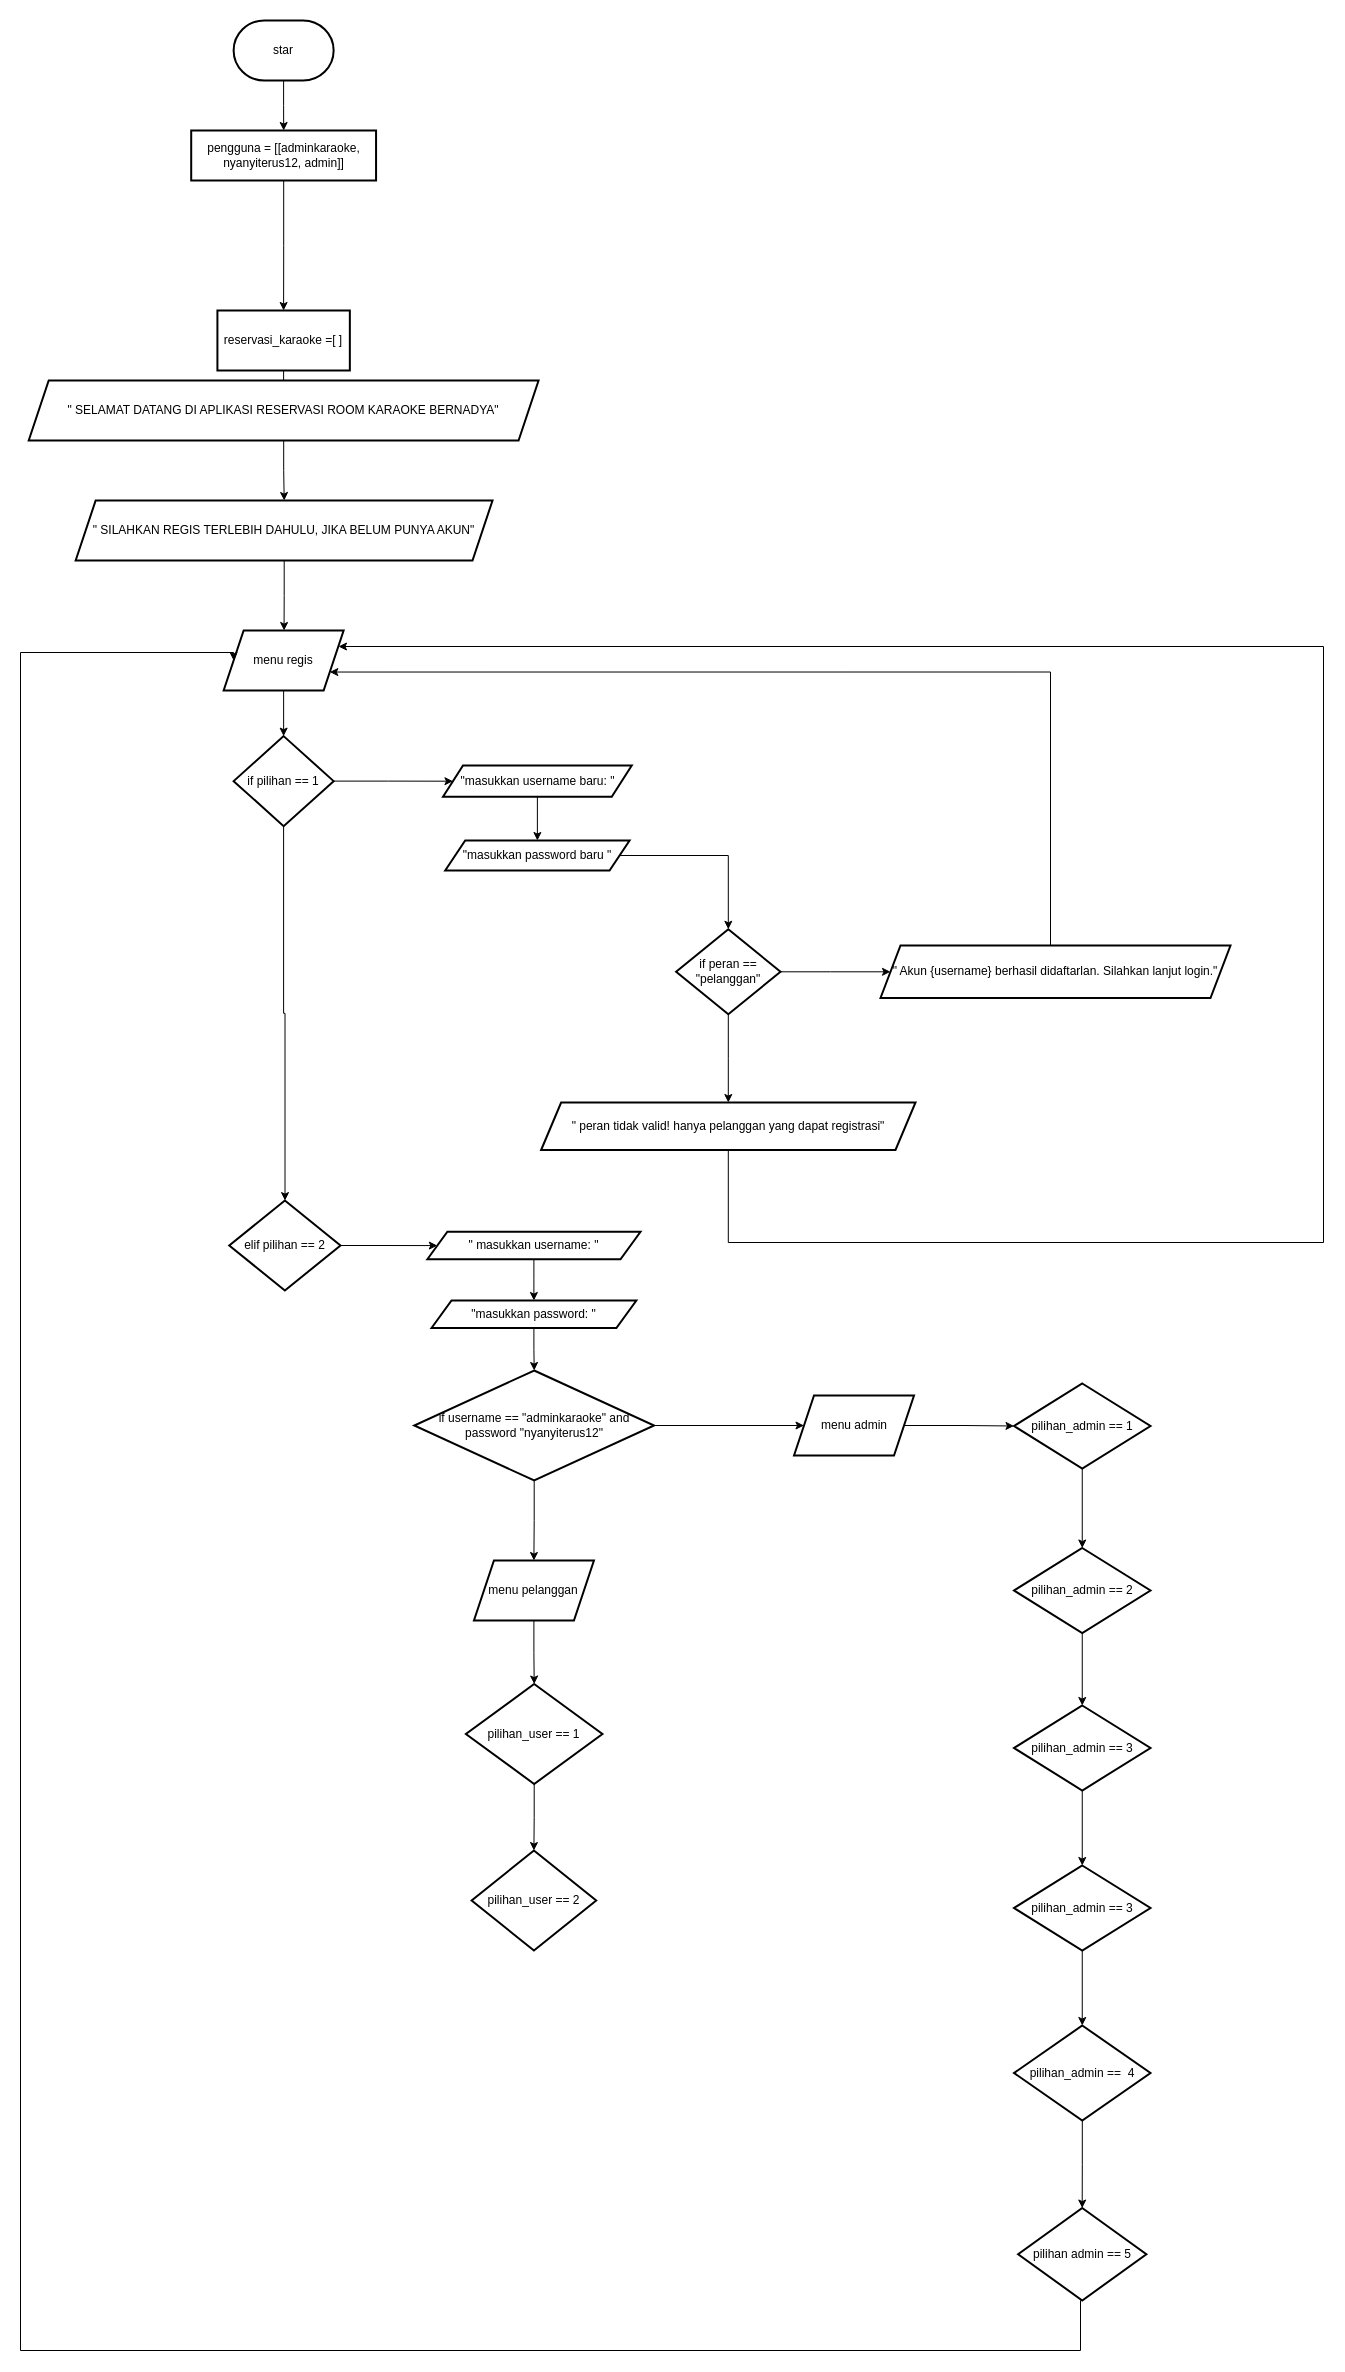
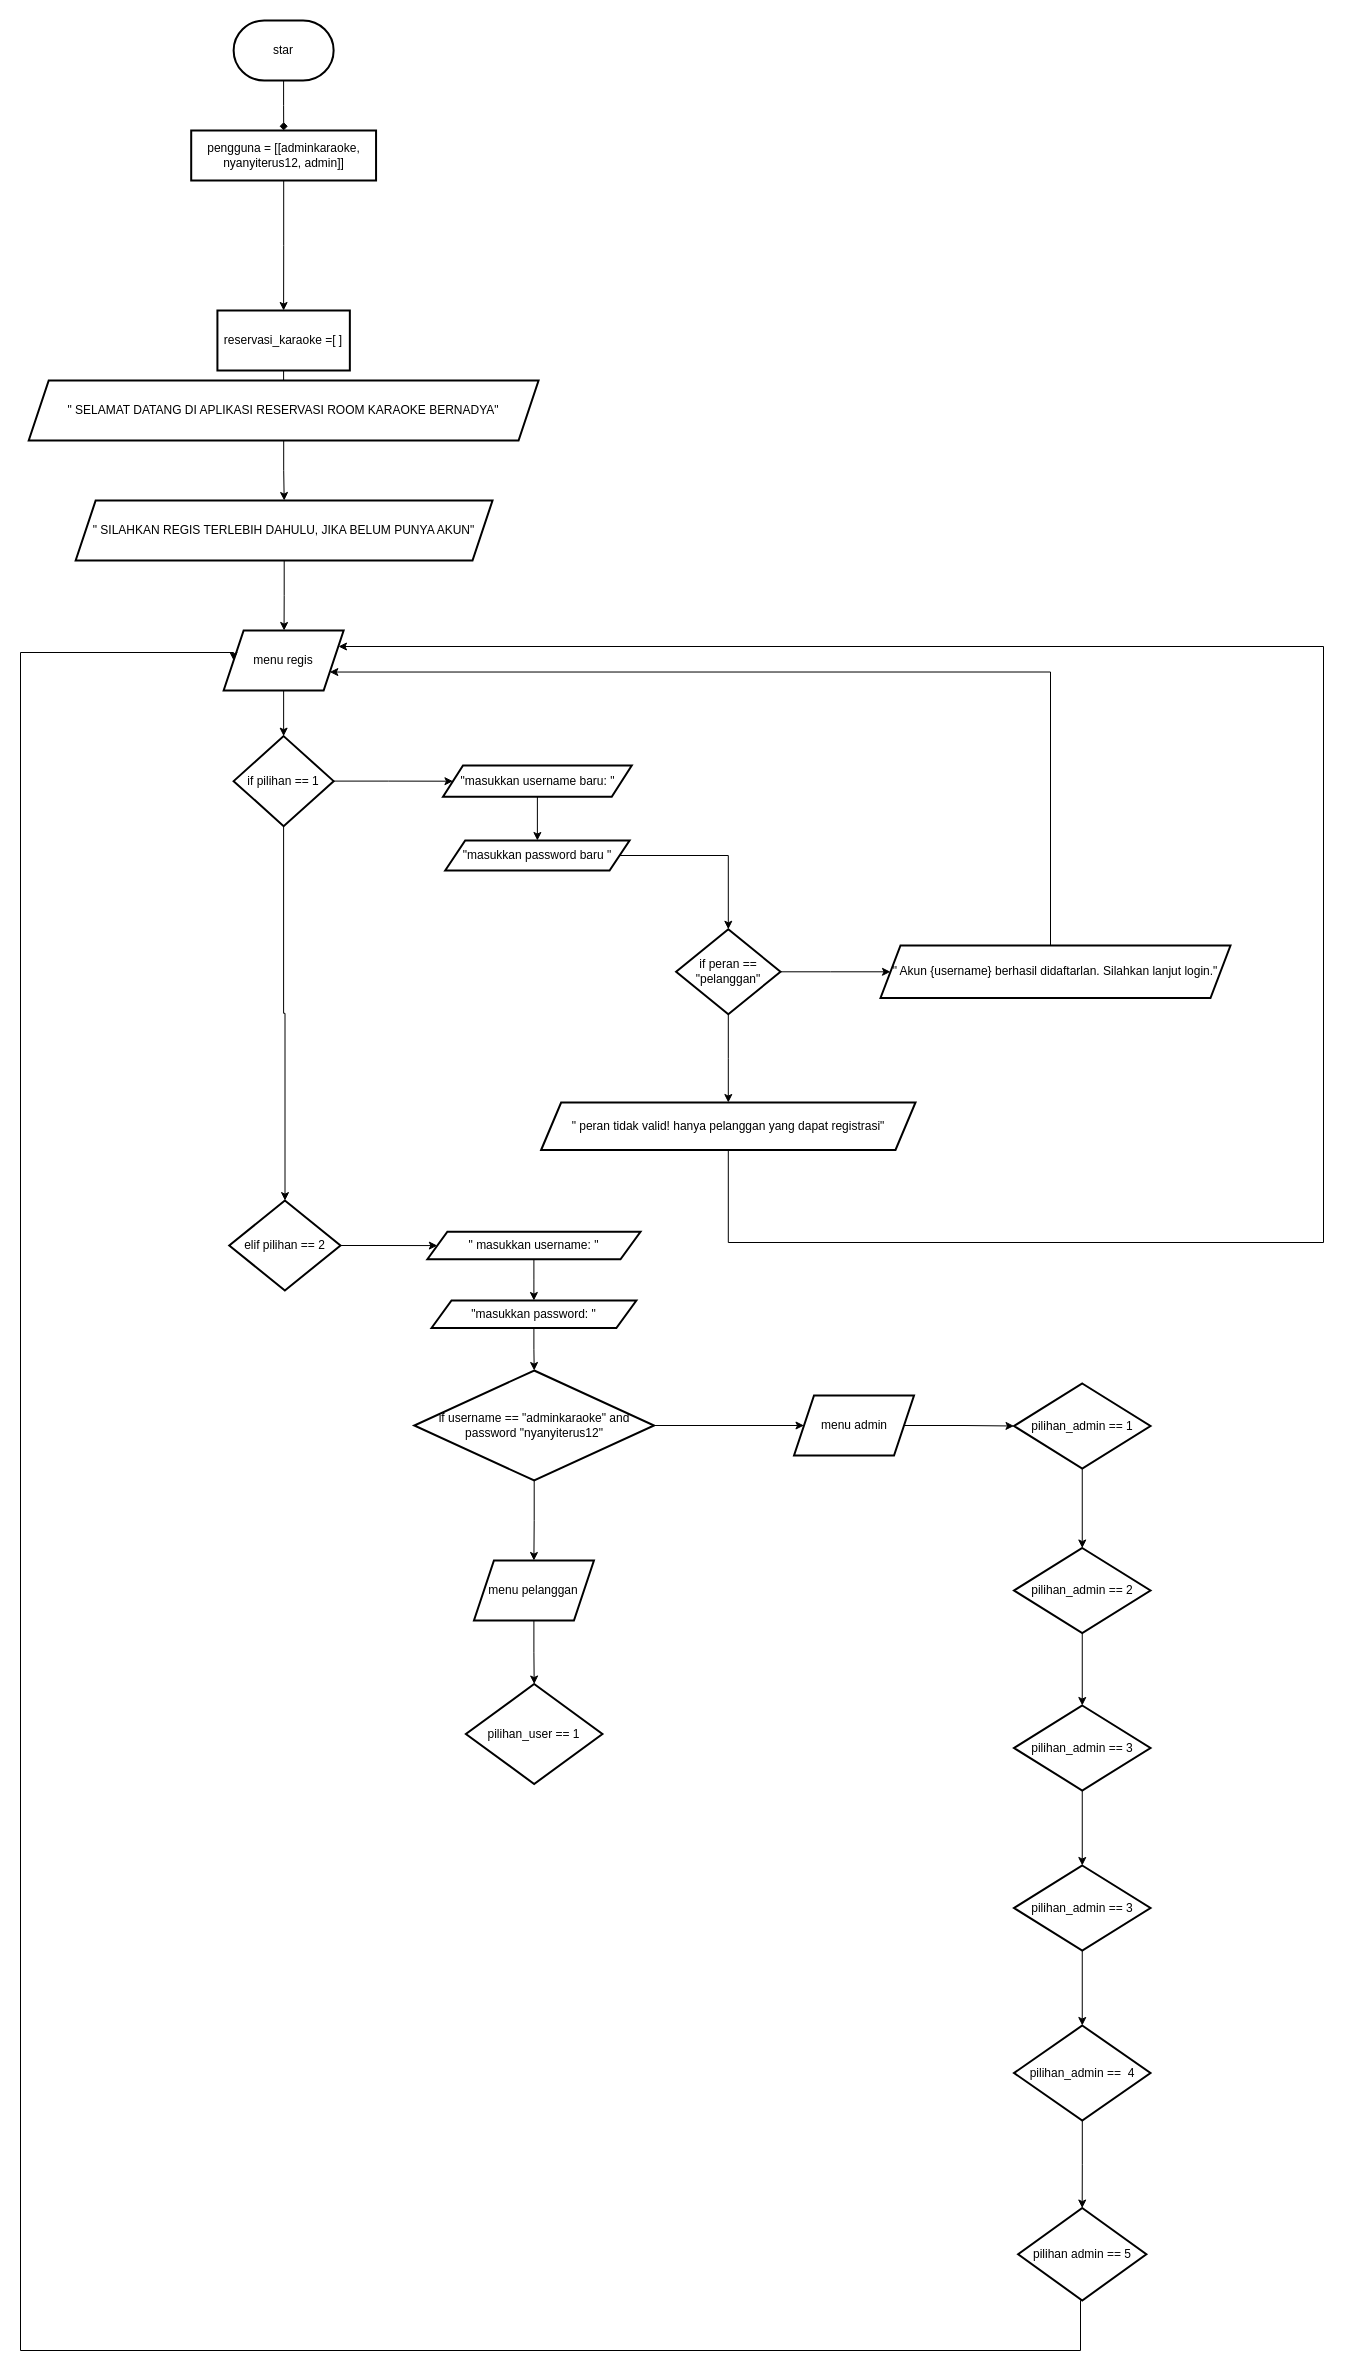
edge "star" -> "pengguna = [[adminkaraoke, nyanyiterus12, admin]]": arrowhead classic -> diamond
edge "pilihan_user == 1" -> "pilihan_user == 2": removed
node "pilihan_user == 2": removed
